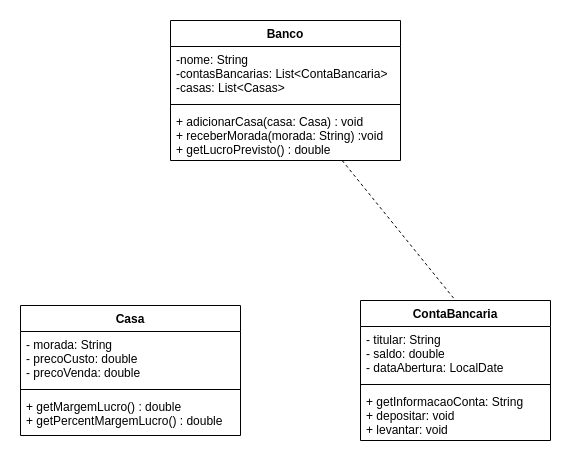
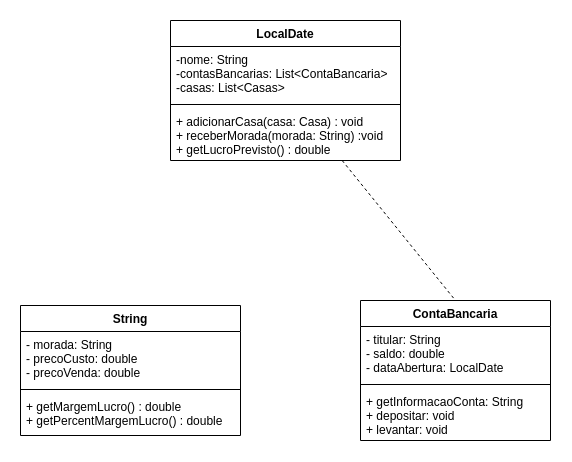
node "Banco": label "Banco" -> "LocalDate"
node "Casa": label "Casa" -> "String"
